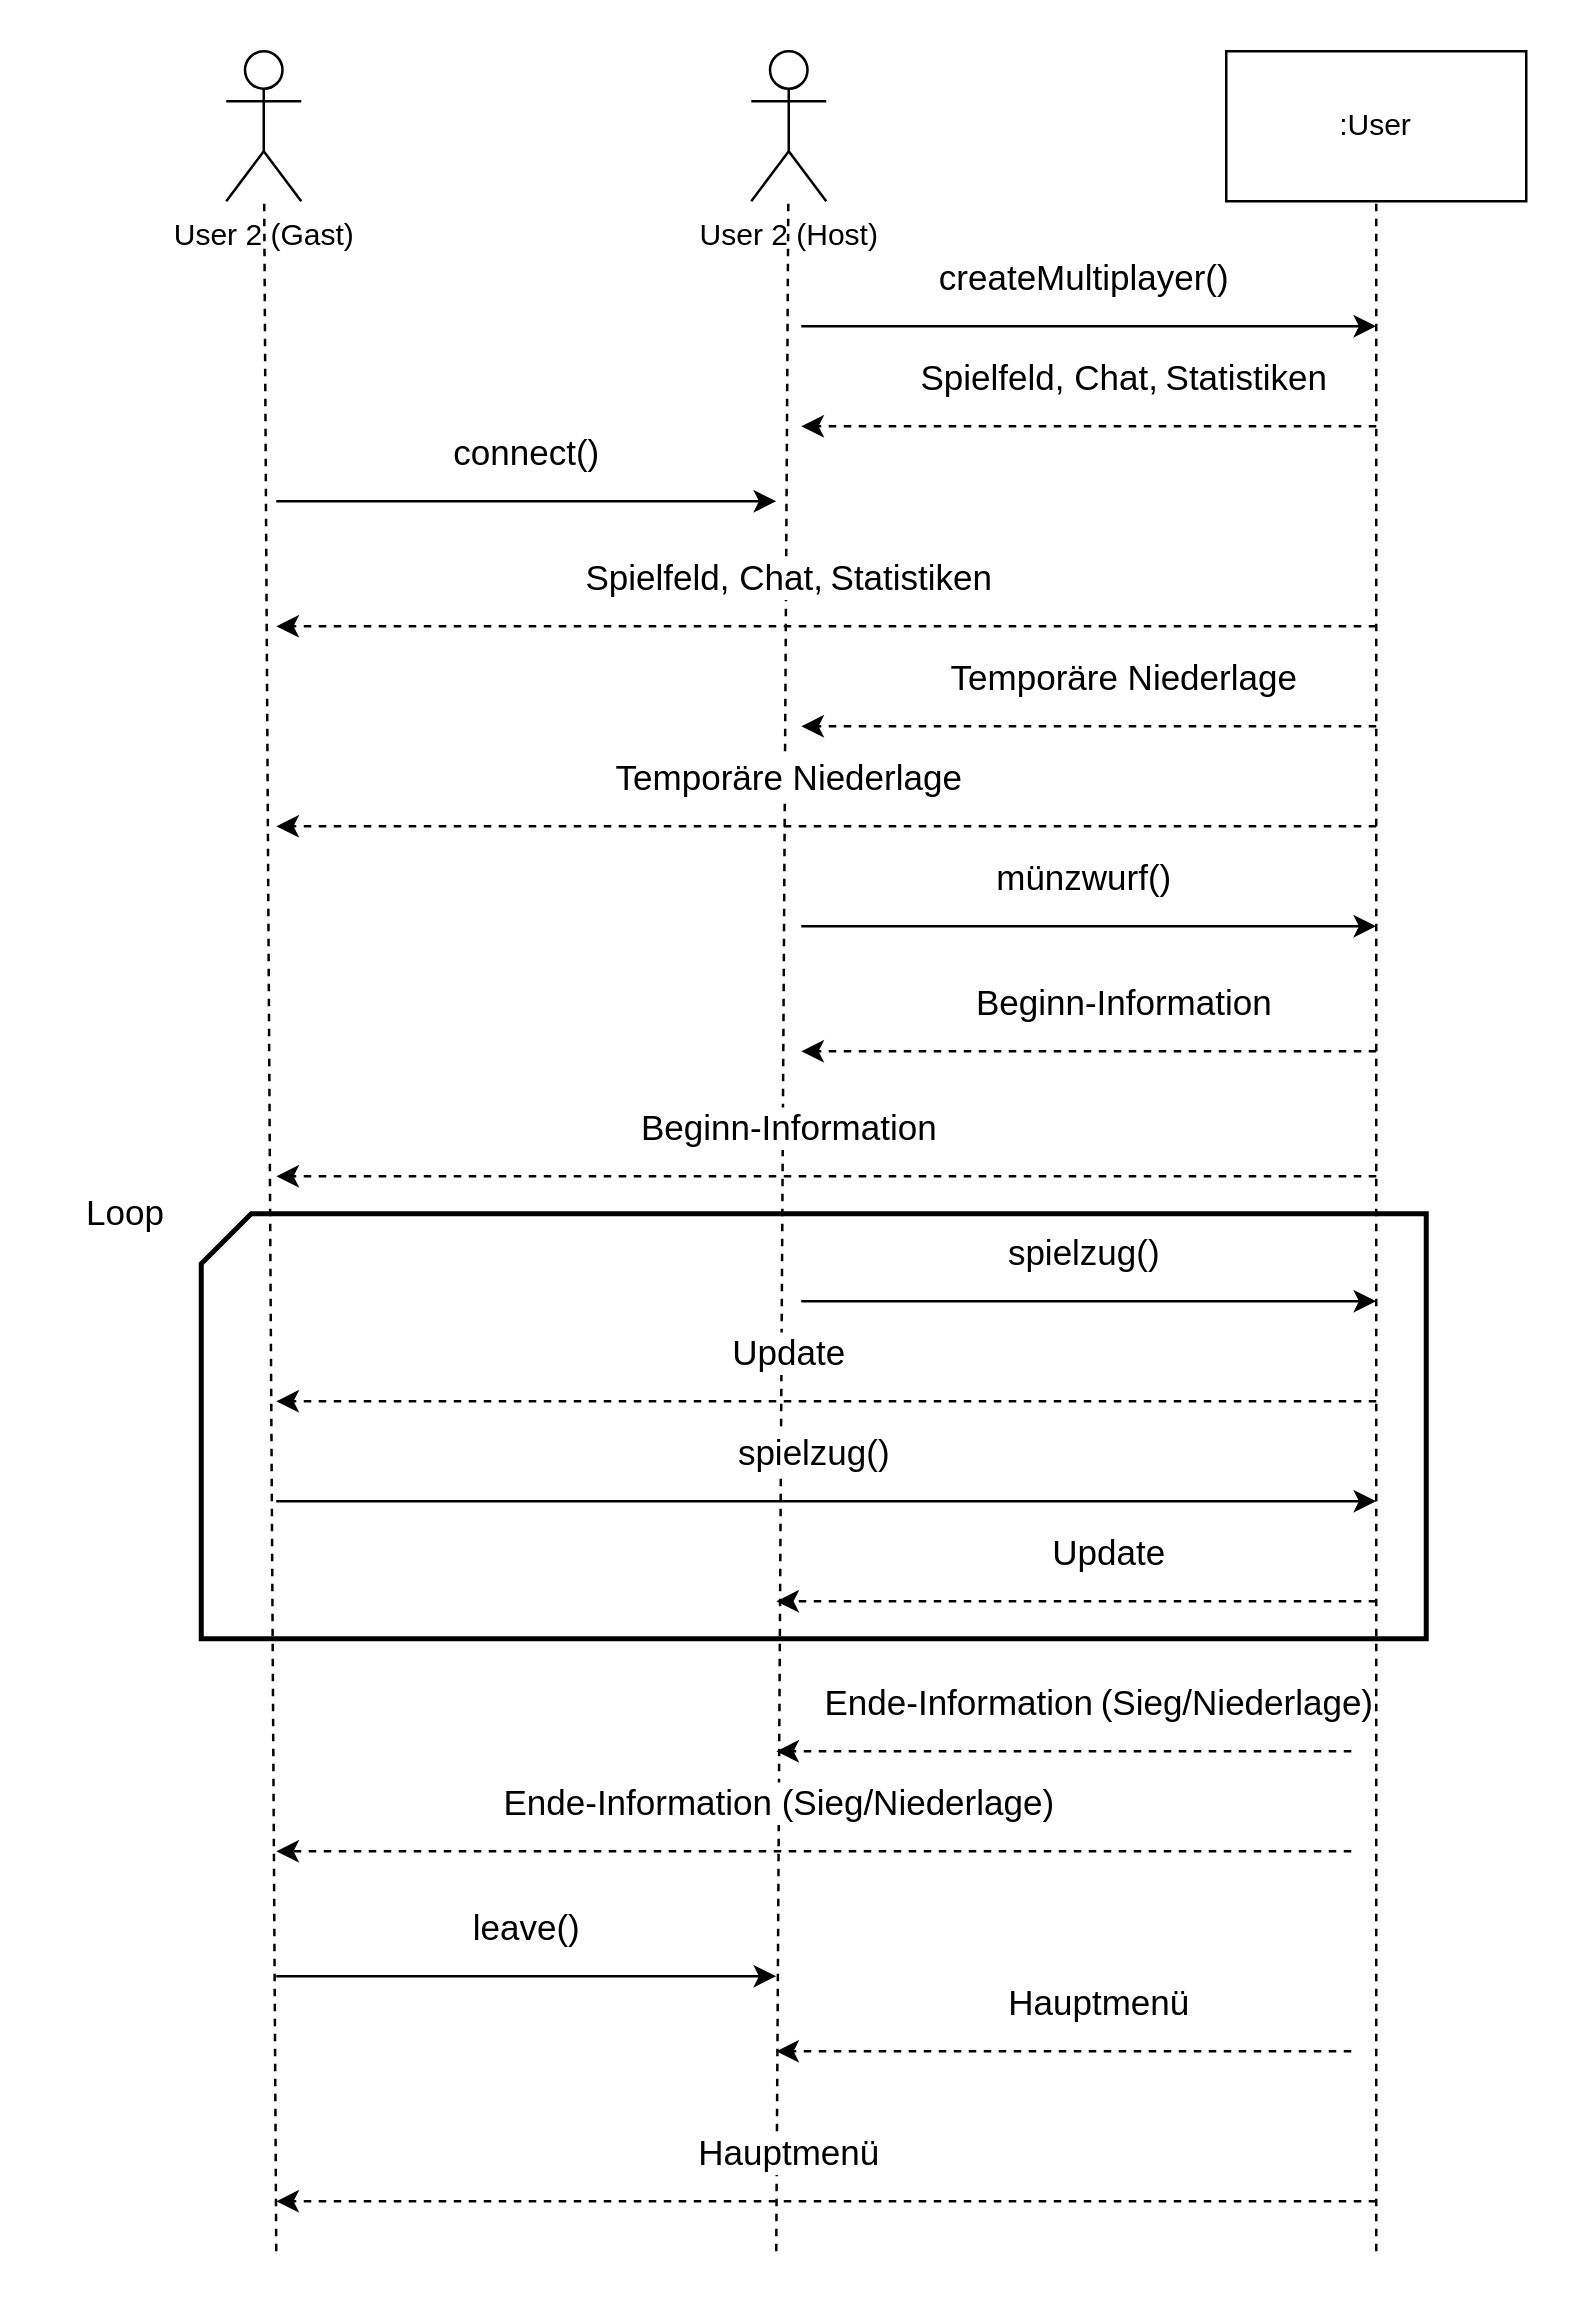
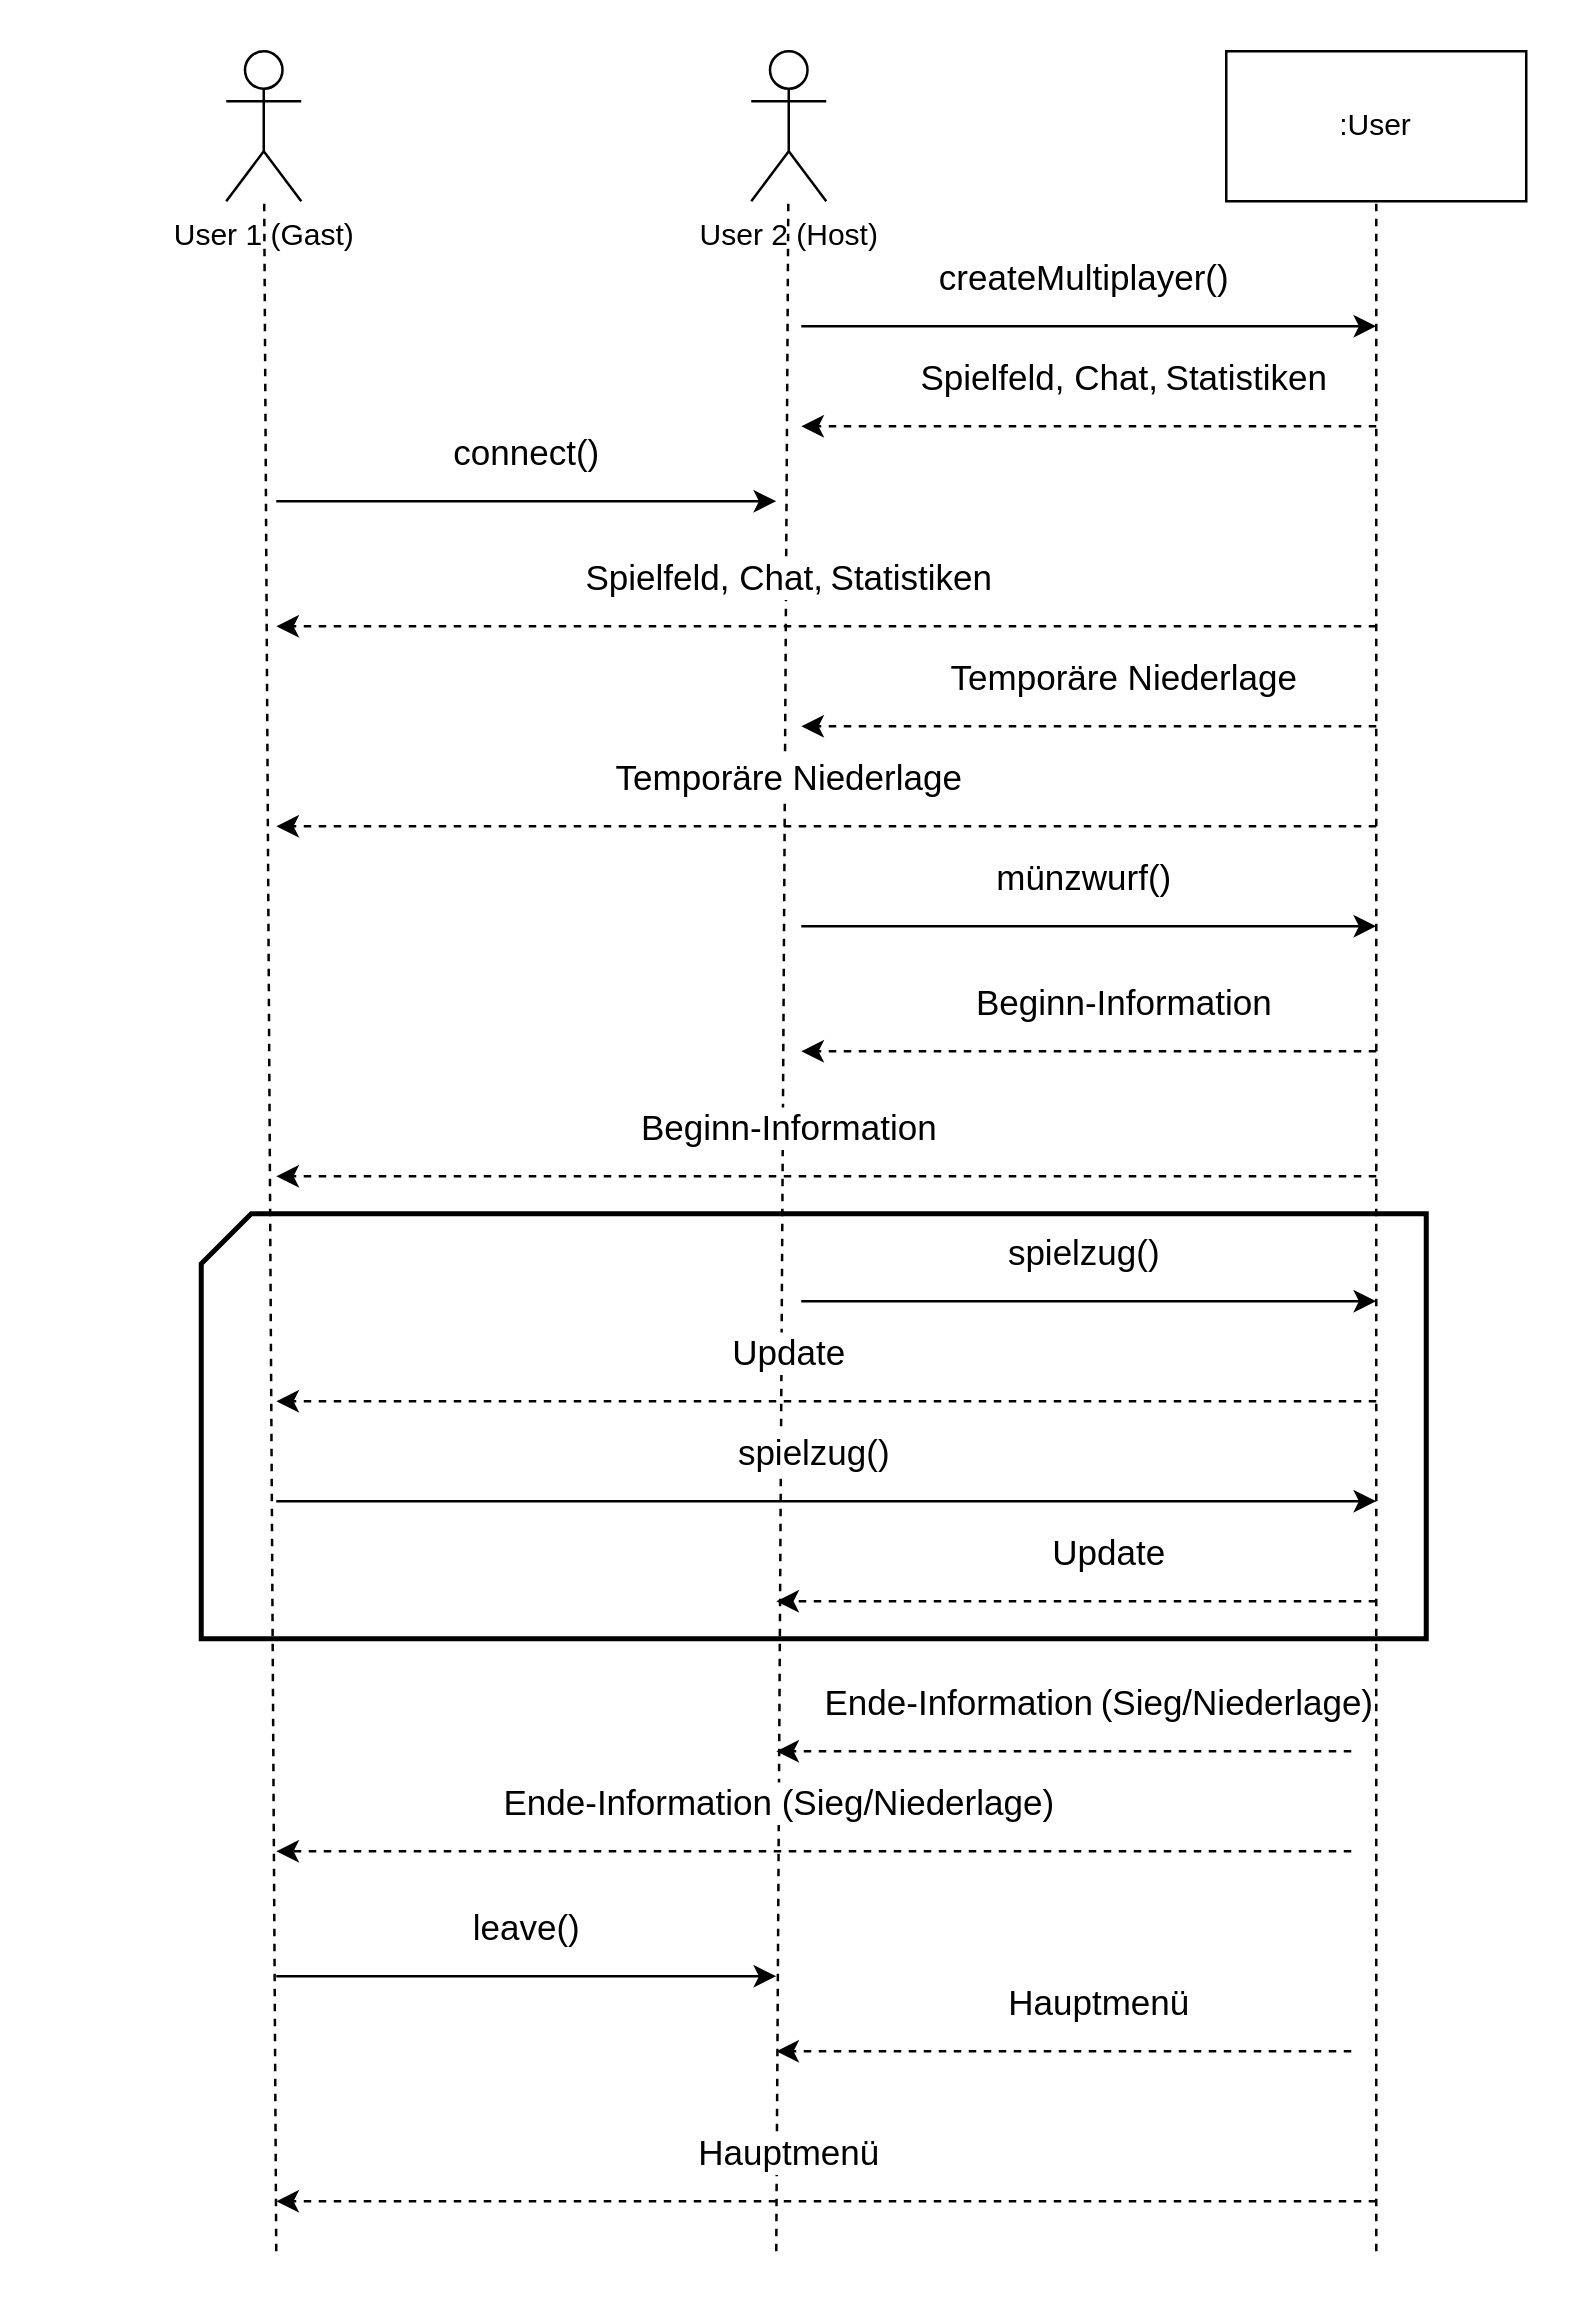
node "User 2 (Gast)": label "User 2 (Gast)" -> "User 1 (Gast)"
node "Loop": removed
